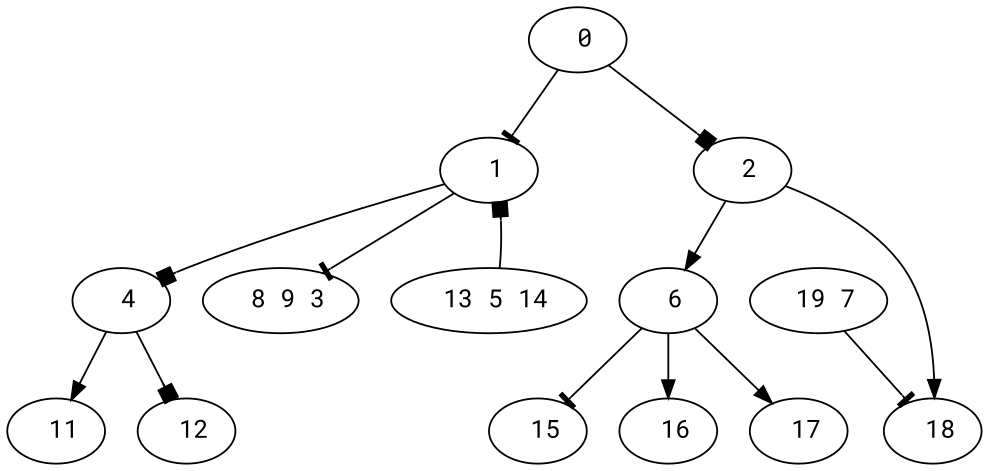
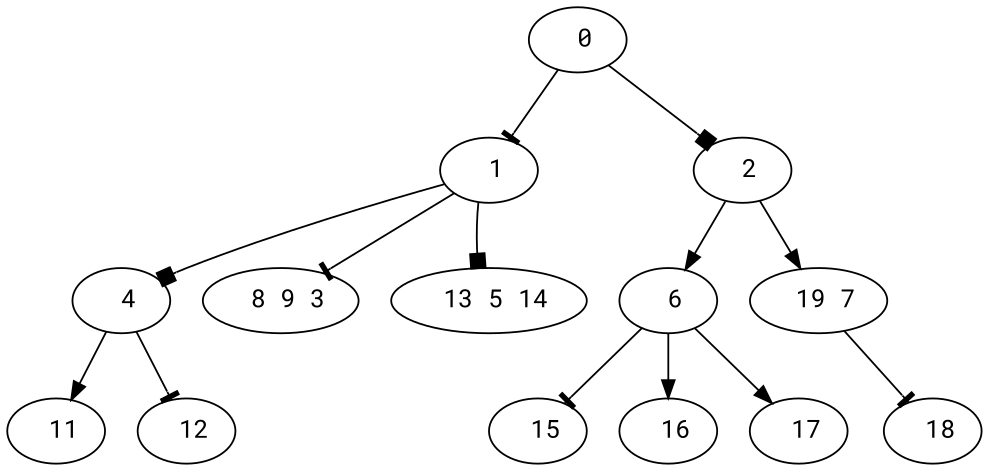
edge "13 5 14" -> "1": reversed
edge "2" -> "18": now "2" -> "19 7"
edge "4" -> "12": arrowhead box -> tee
